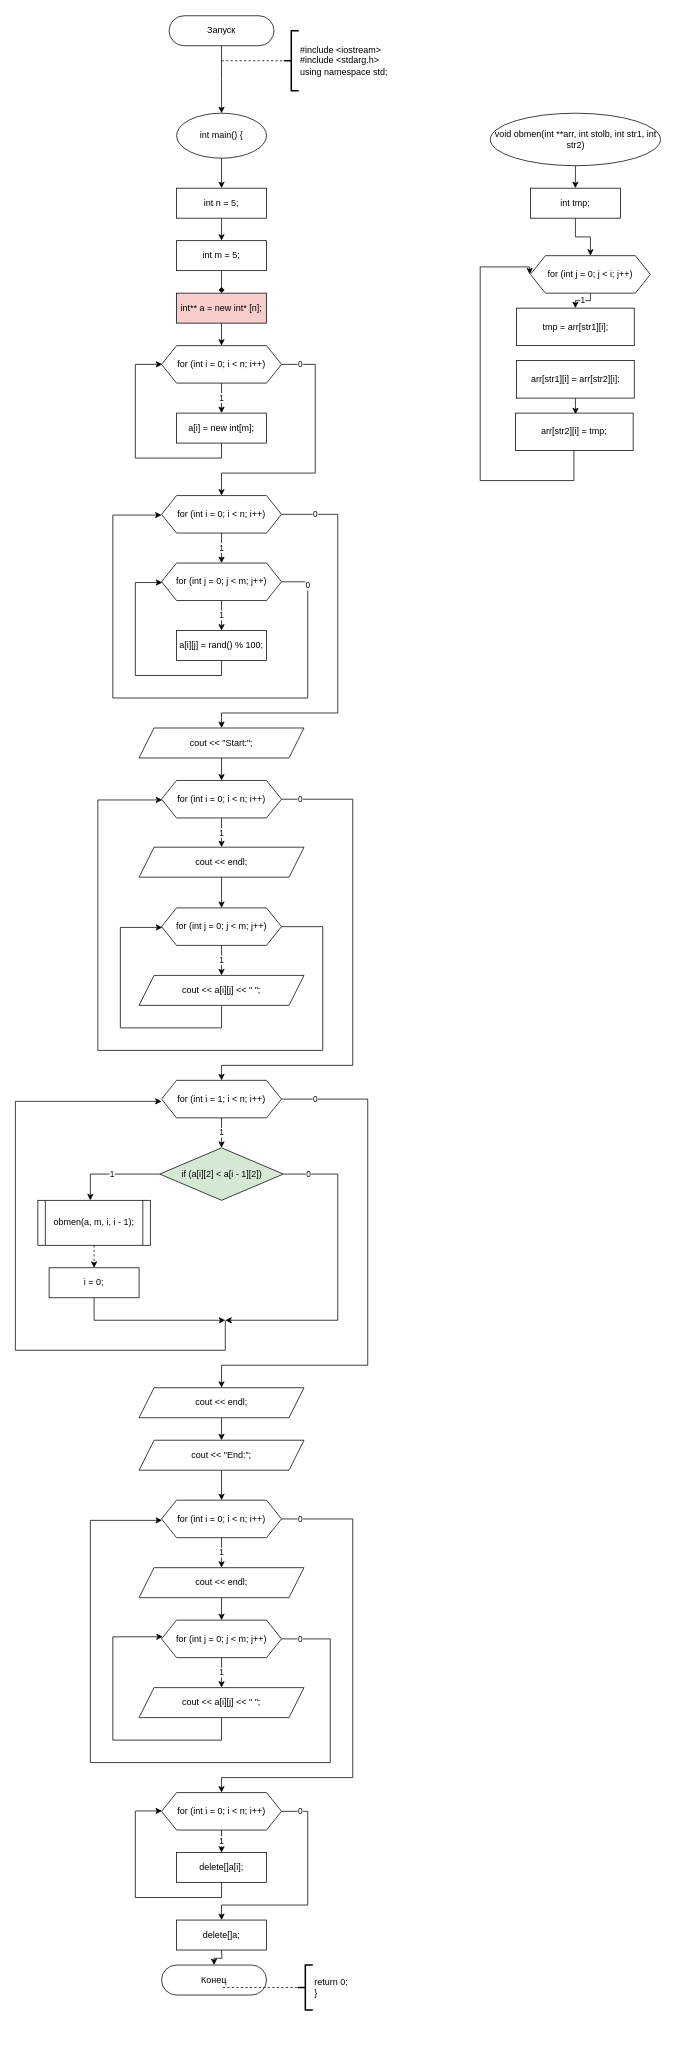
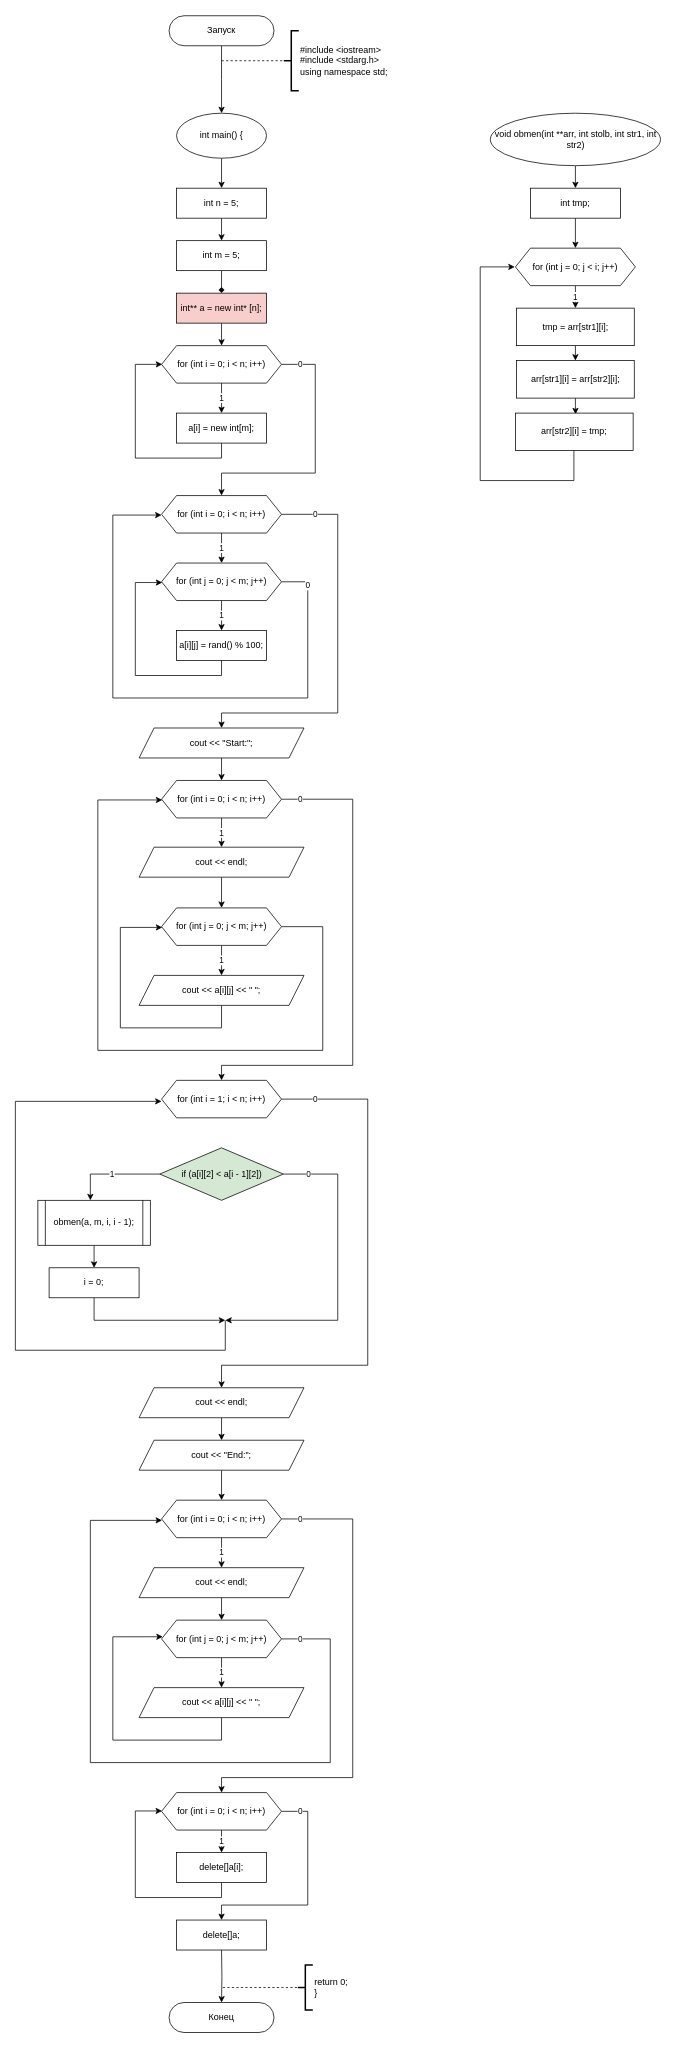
node "for (int j = 0; j < i; j++)": moved (591, 274) -> (576, 267)
edge "tmp = arr[str1][i];" -> "arr[str1][i] = arr[str2][i];": added
edge "for (int i = 1; i < n; i++)" -> "if (a[i][2] < a[i - 1][2])": removed, label "1"
edge "obmen(a, m, i, i - 1);" -> "i = 0;": style dashed -> solid
node "Конец": moved (214, 1980) -> (222, 2018)
